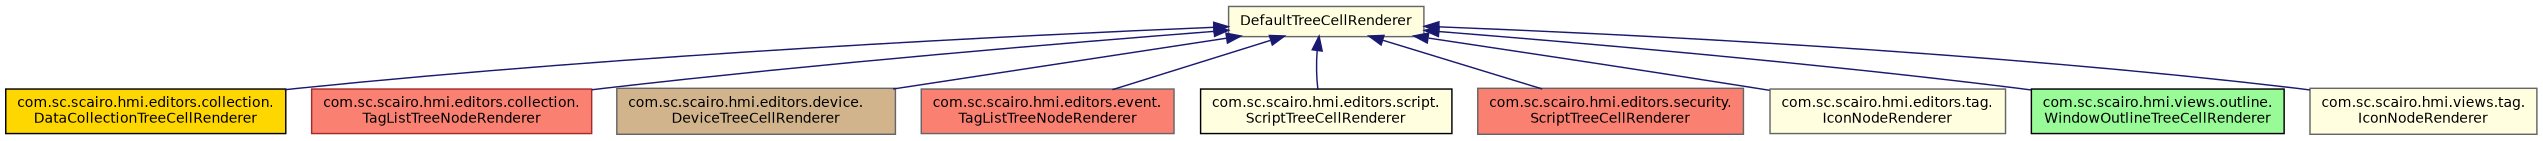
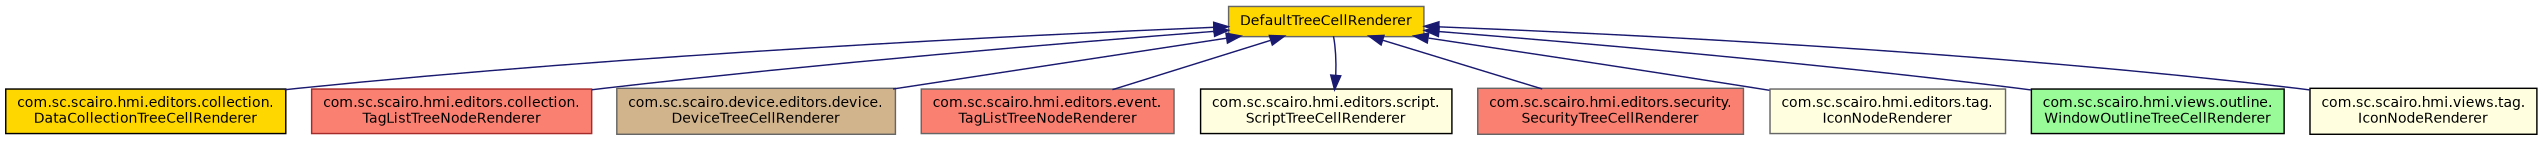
node "DefaultTreeCellRenderer": fillcolor lightyellow -> gold
edge "com.sc.scairo.hmi.editors.script. ScriptTreeCellRenderer" -> "DefaultTreeCellRenderer": reversed
node "com.sc.scairo.hmi.editors.device. DeviceTreeCellRenderer": label "com.sc.scairo.hmi.editors.device. DeviceTreeCellRenderer" -> "com.sc.scairo.device.editors.device. DeviceTreeCellRenderer"
node "com.sc.scairo.hmi.editors.security. ScriptTreeCellRenderer": label "com.sc.scairo.hmi.editors.security. ScriptTreeCellRenderer" -> "com.sc.scairo.hmi.editors.security. SecurityTreeCellRenderer"
node "com.sc.scairo.hmi.views.tag. IconNodeRenderer": color gray40 -> black
